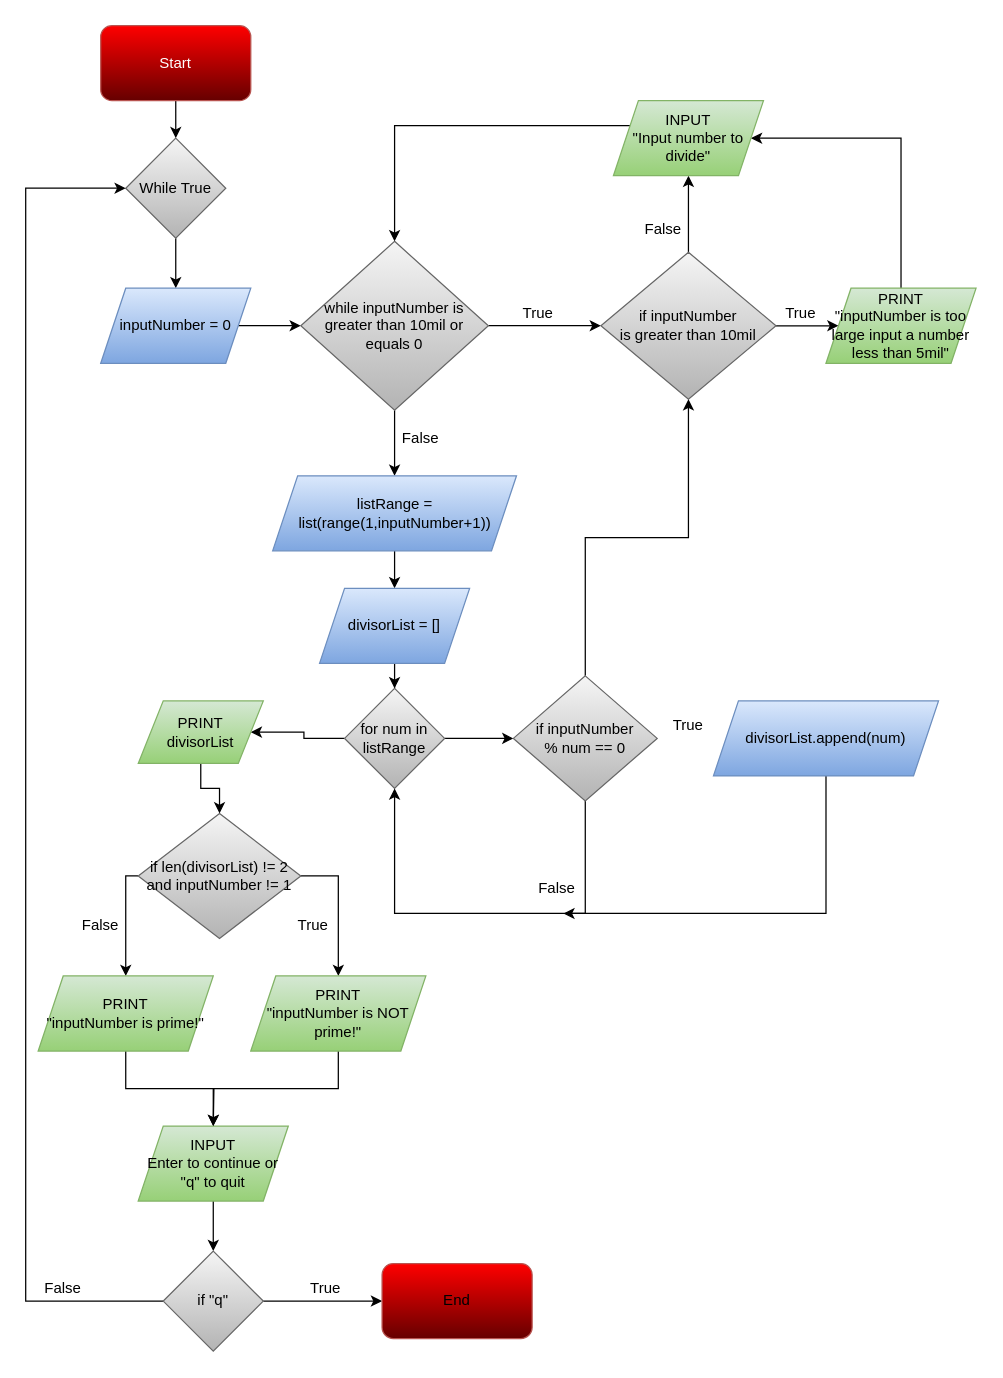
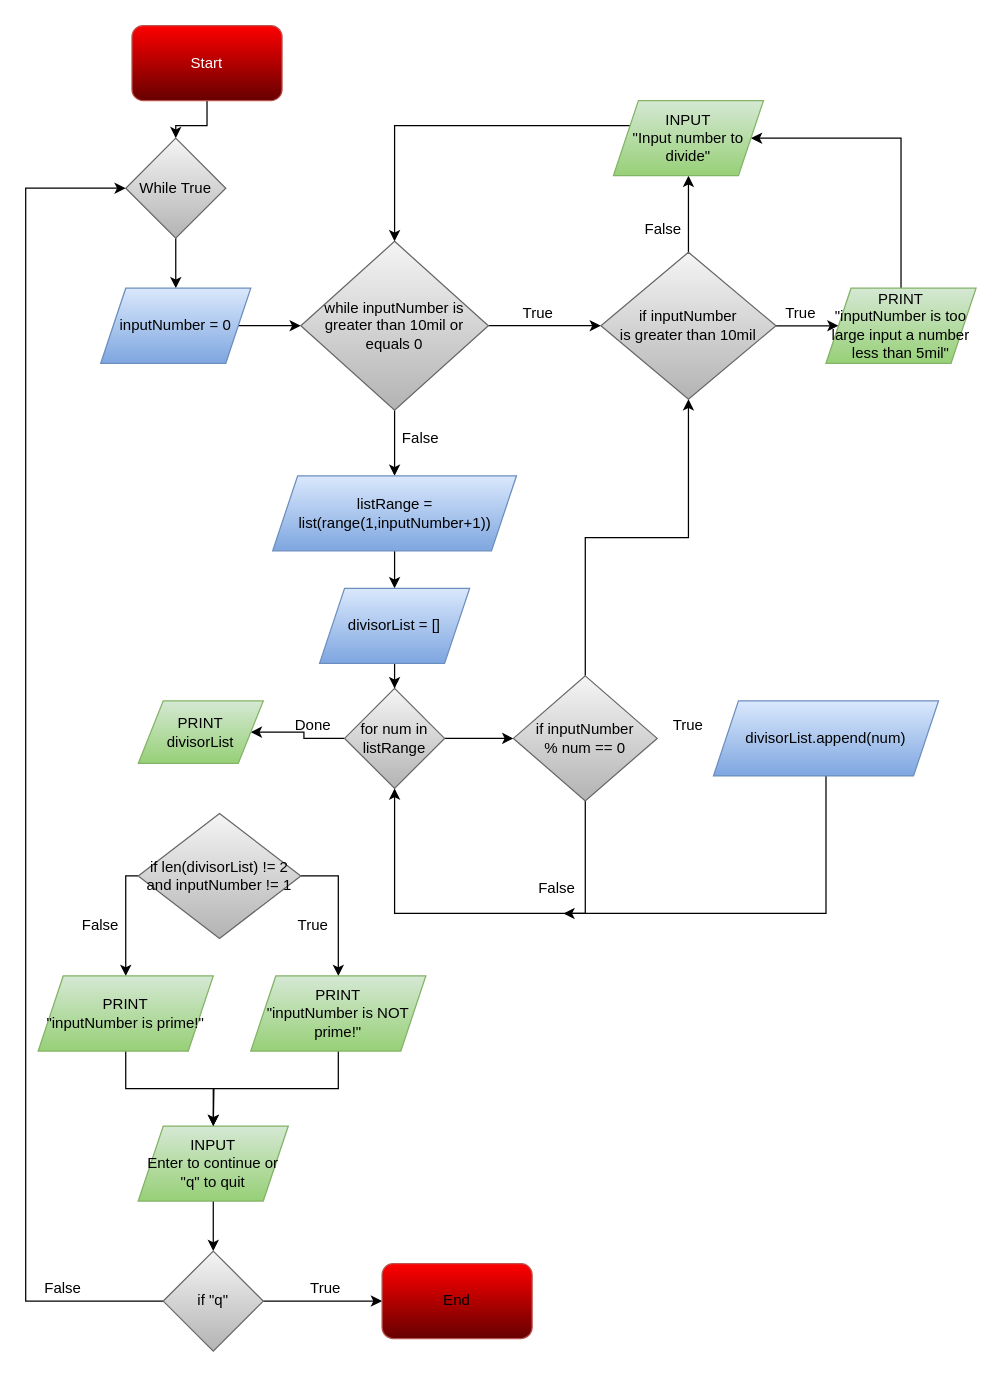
node "Start": moved (176, 63) -> (207, 63)
node "Done": added
edge "PRINT divisorList" -> "if len(divisorList) != 2 and inputNumber != 1": removed
